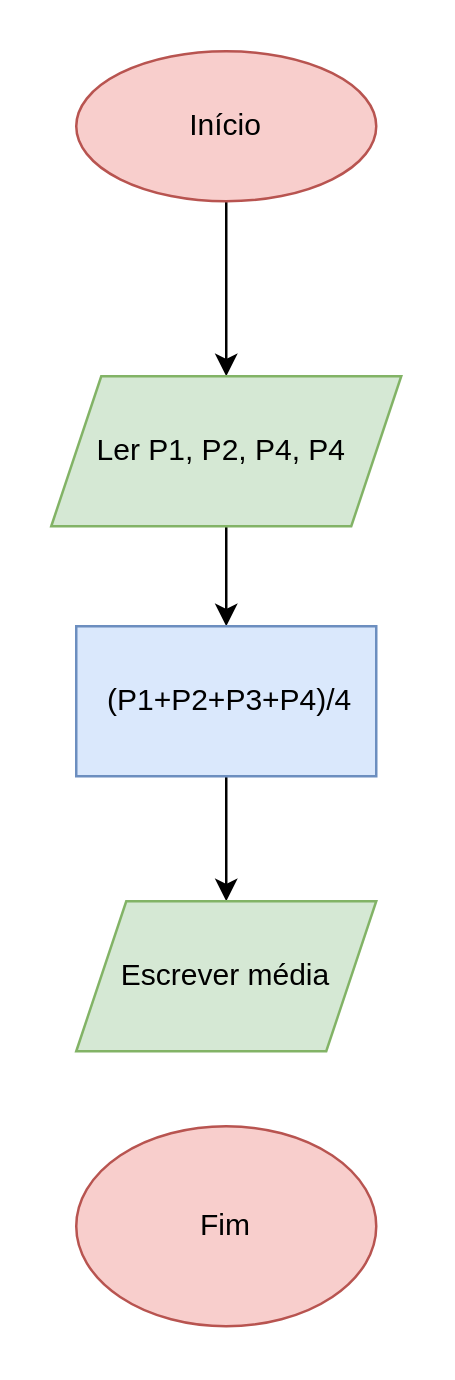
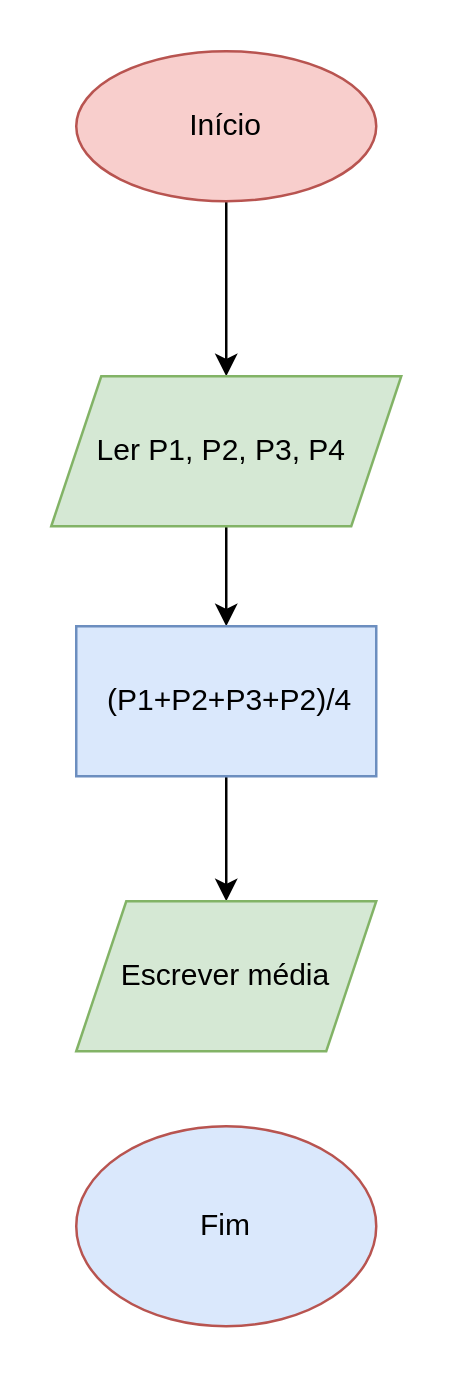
node "Ler P1, P2, P4, P4": label "Ler P1, P2, P4, P4" -> "Ler P1, P2, P3, P4"
node "(P1+P2+P3+P4)/4": label "(P1+P2+P3+P4)/4" -> "(P1+P2+P3+P2)/4"
node "Fim": fillcolor #f8cecc -> #dae8fc
